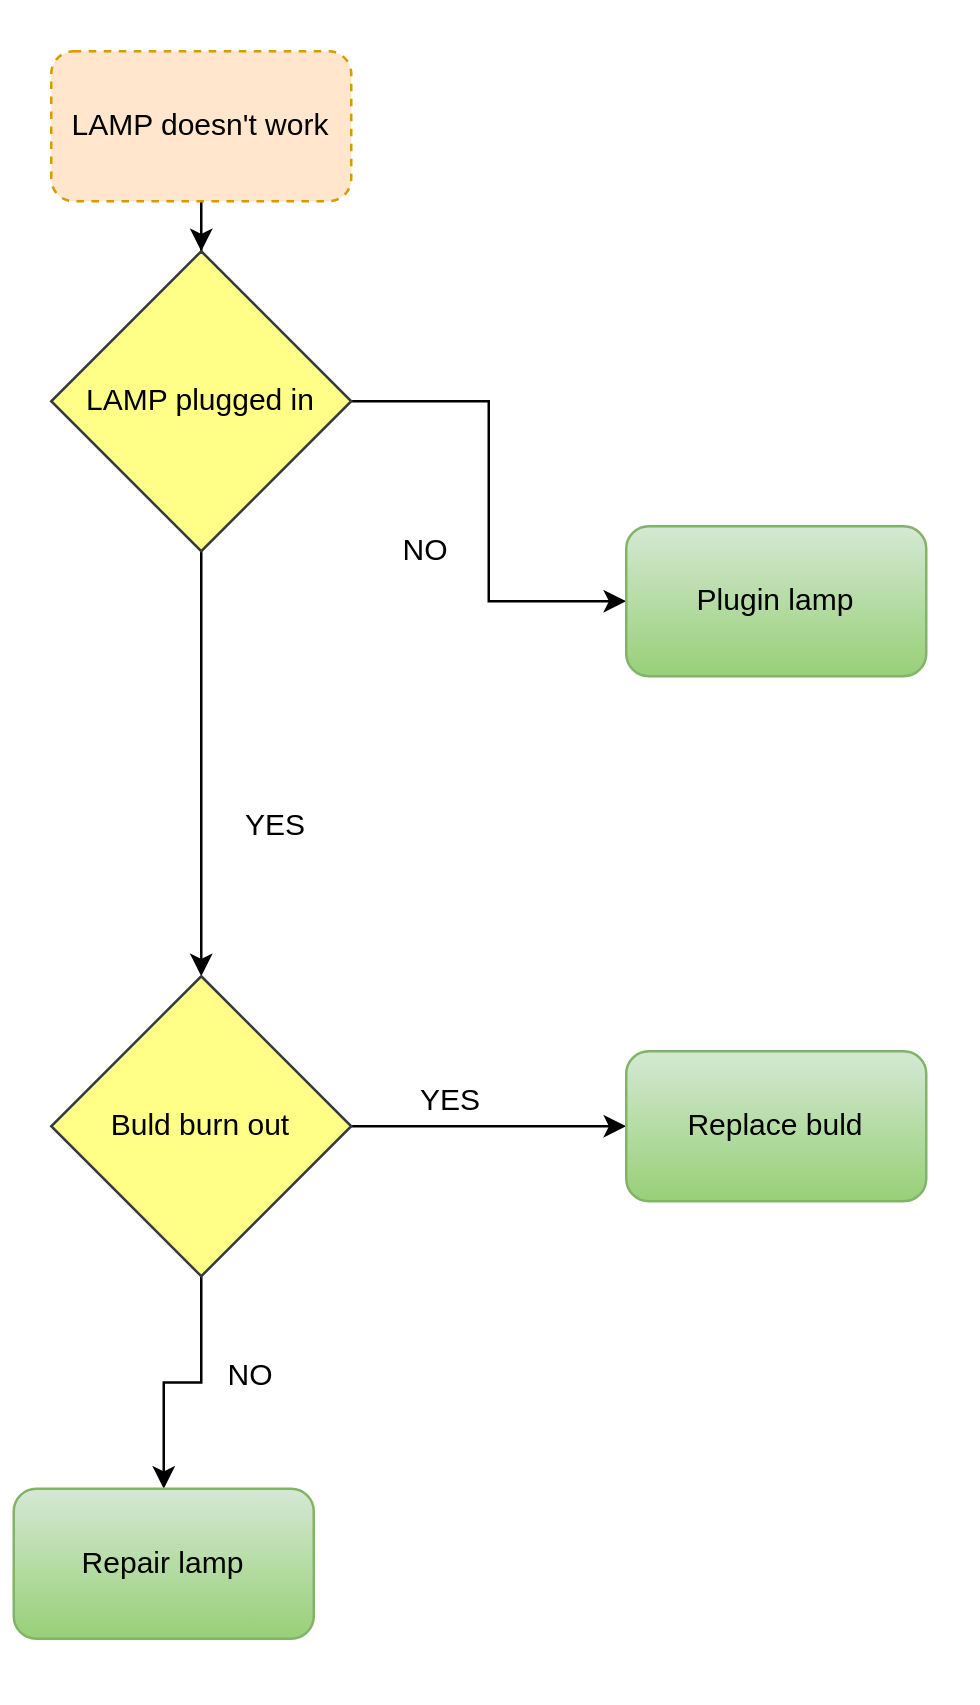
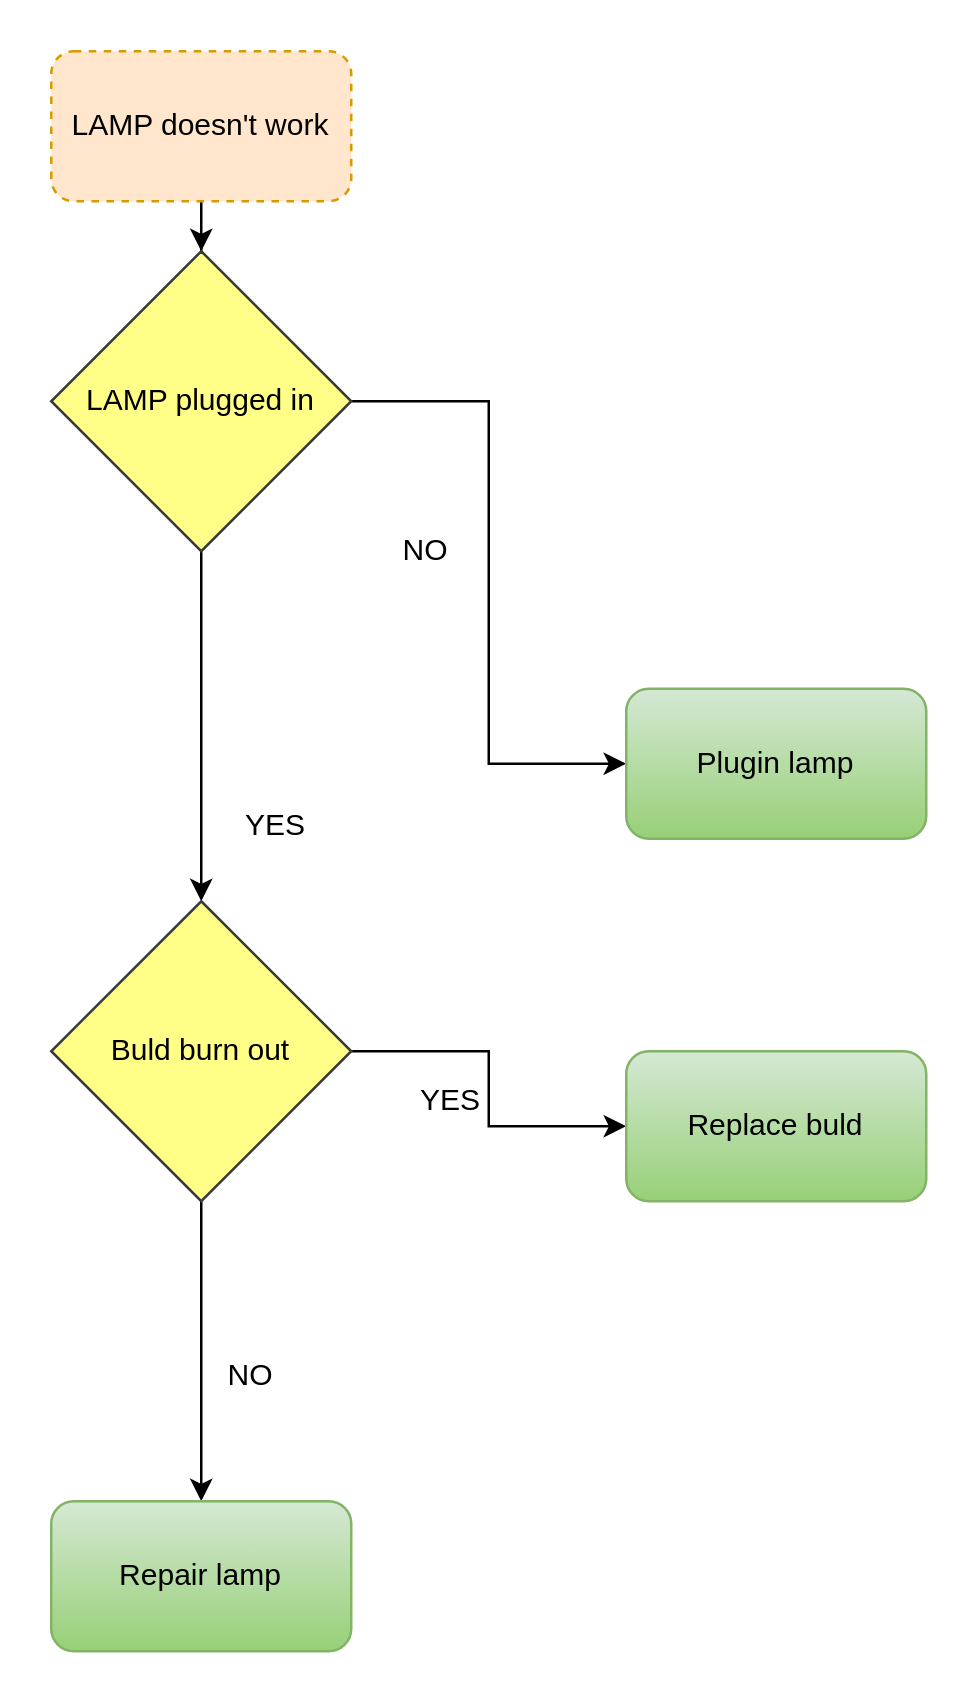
node "Plugin lamp": moved (776, 601) -> (776, 764)
node "Buld burn out": moved (201, 1126) -> (201, 1051)
node "Repair lamp": moved (164, 1564) -> (201, 1576)
